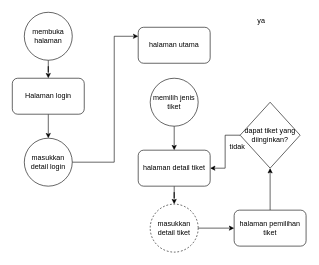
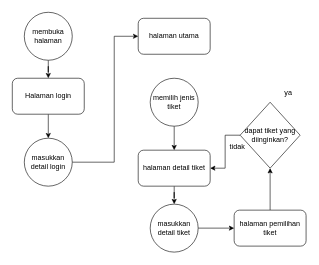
node "ya": moved (261, 21) -> (288, 93)
node "halaman utama": moved (174, 45) -> (174, 36)
node "masukkan detail tiket": style dashed -> solid
